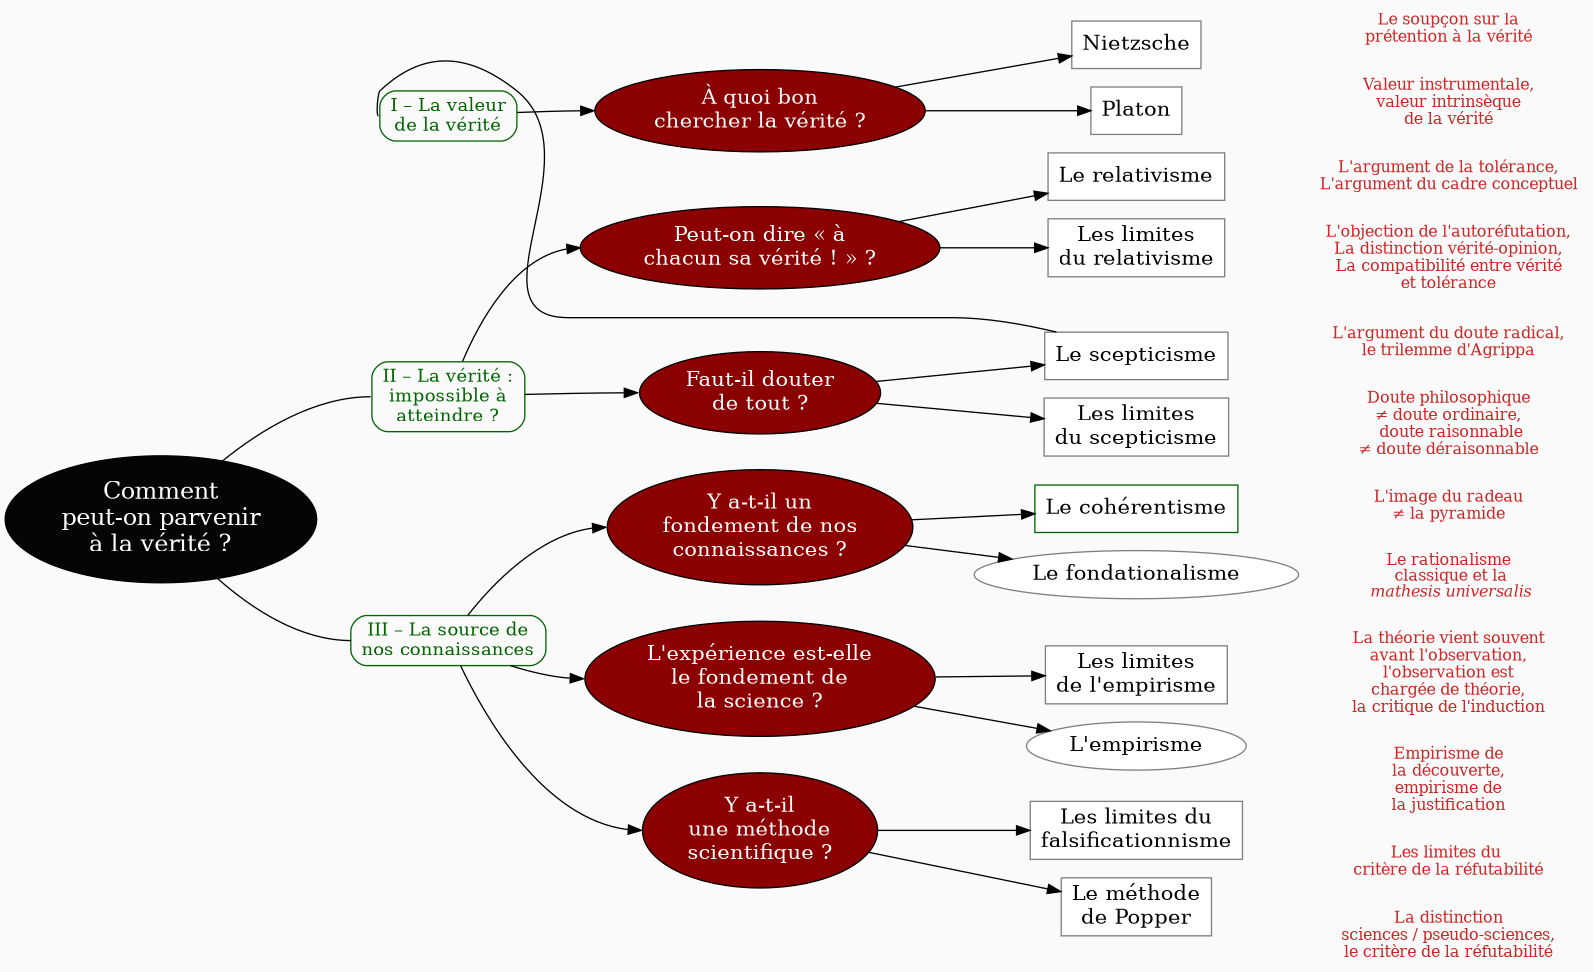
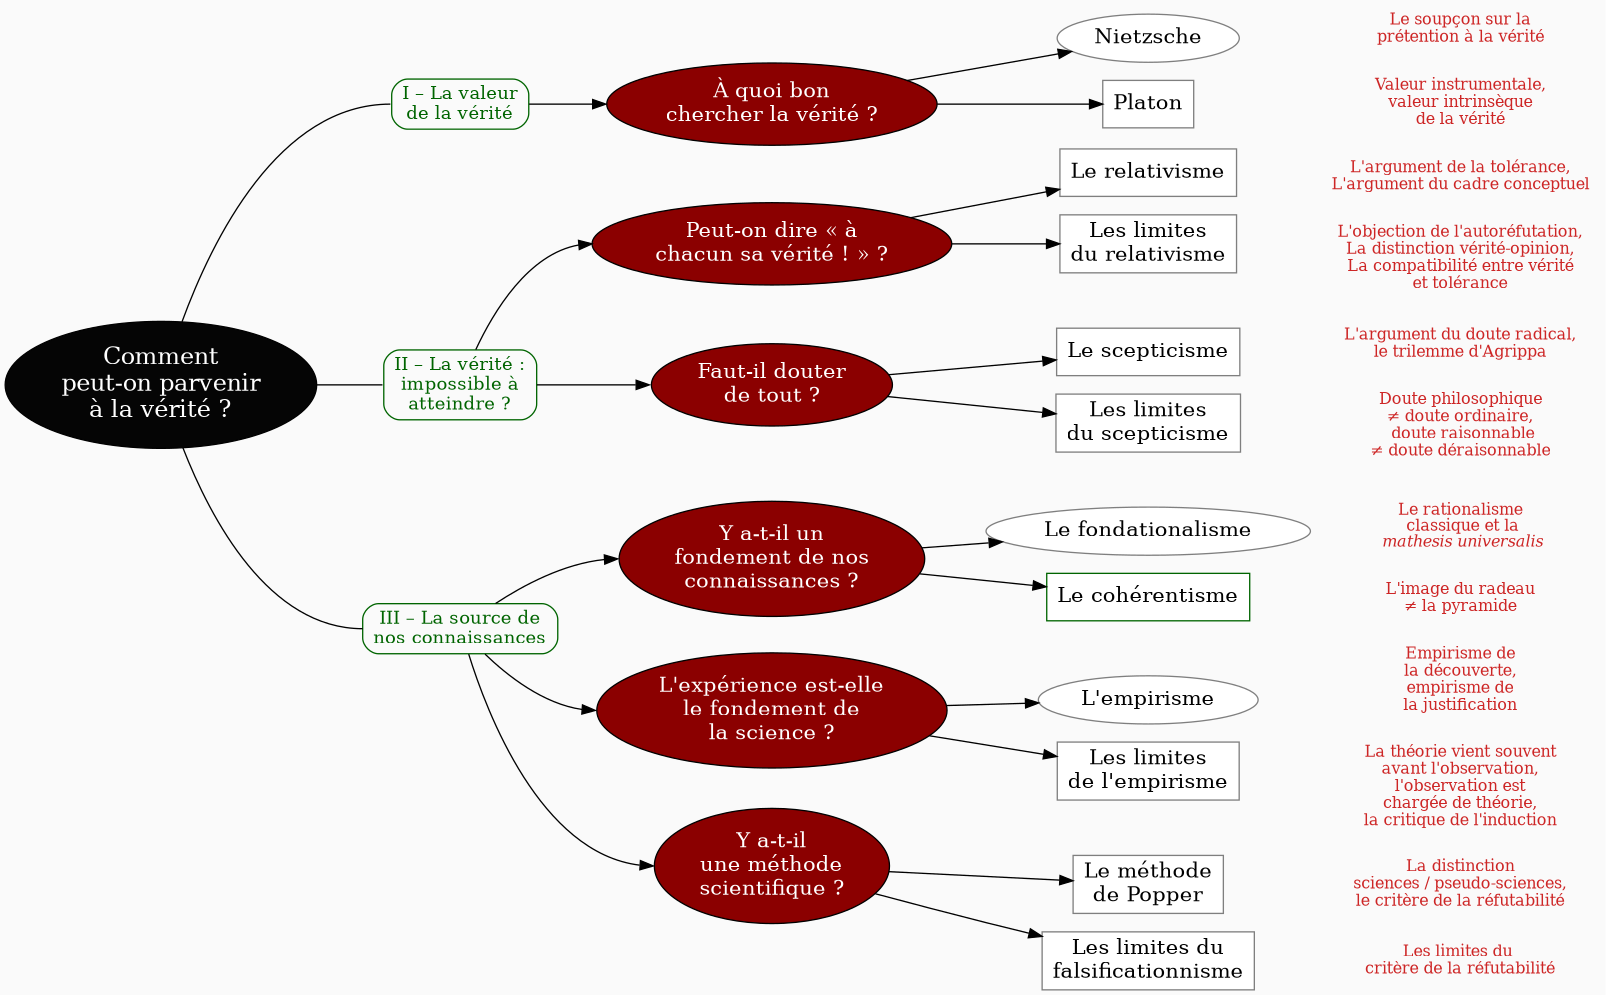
node "Nietzsche": shape box -> ellipse
edge "I – La valeur de la vérité" -- "Le scepticisme": now "I – La valeur de la vérité" -- "Comment peut-on parvenir à la vérité ?"
